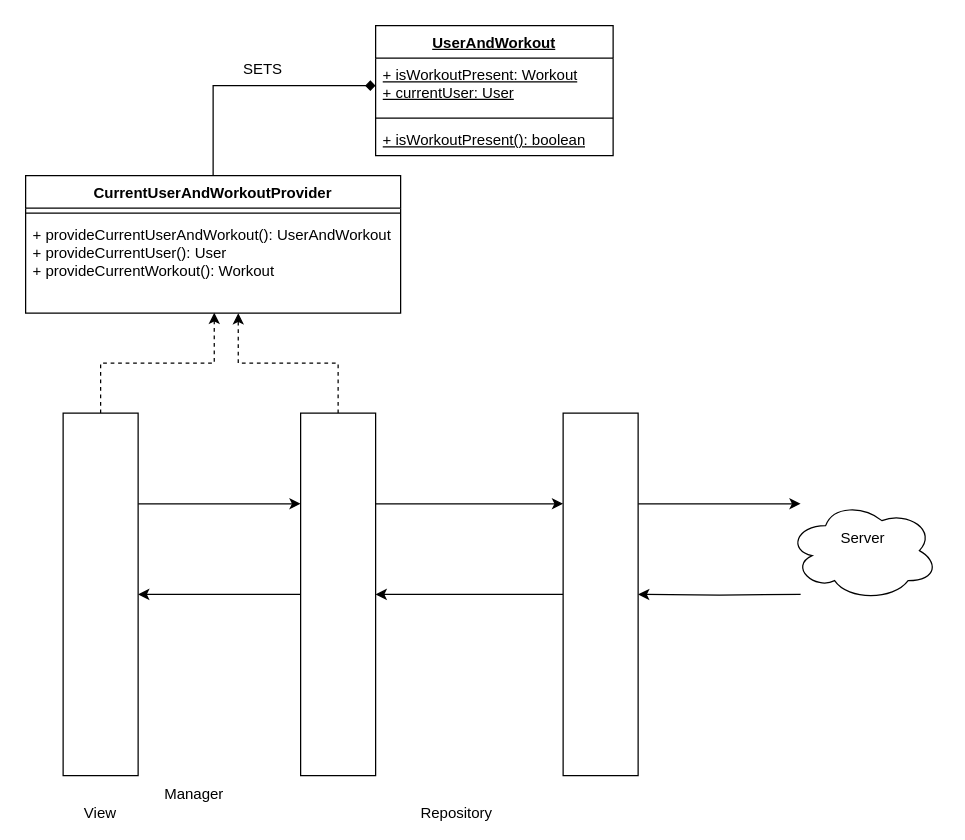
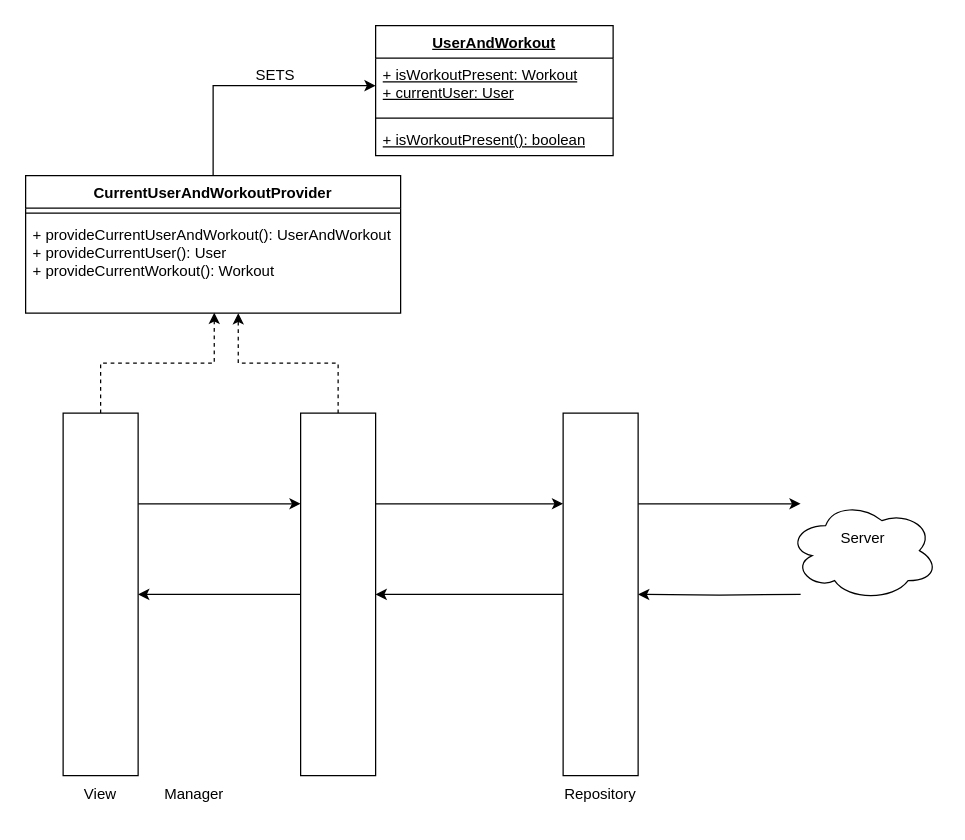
node "SETS": moved (263, 69) -> (276, 76)
edge "CurrentUserAndWorkoutProvider" -> "+ isWorkoutPresent: Workout + currentUser: User": arrowhead diamond -> classic
node "View": moved (101, 813) -> (101, 794)
node "Repository": moved (457, 813) -> (601, 794)
